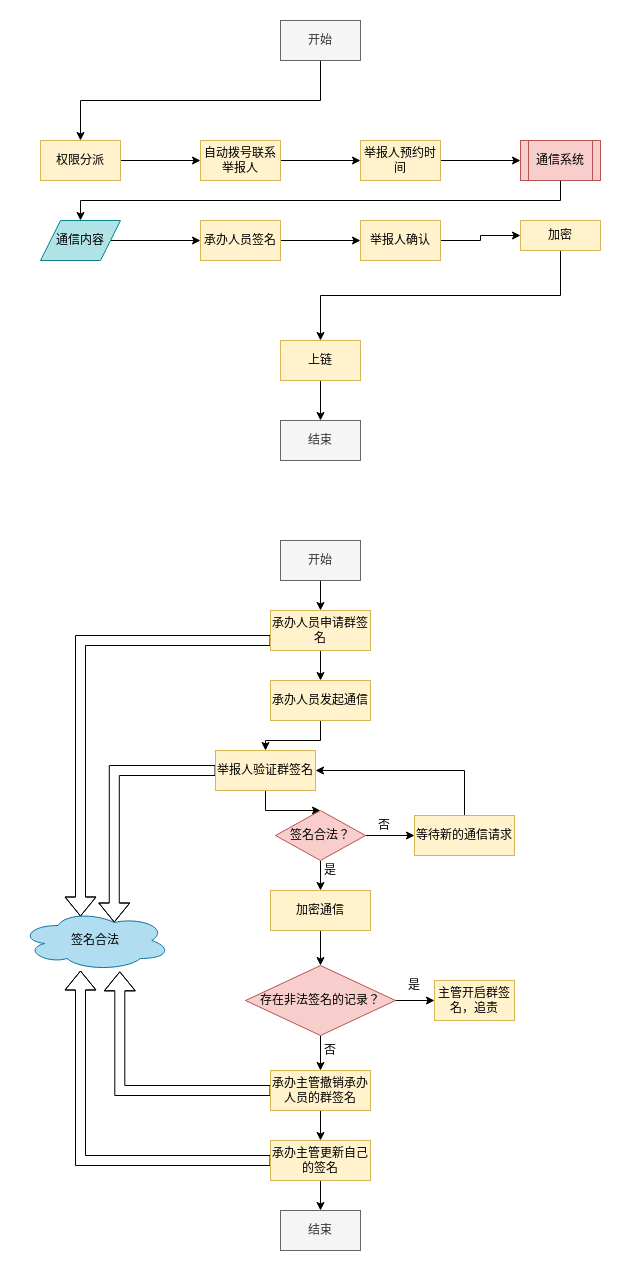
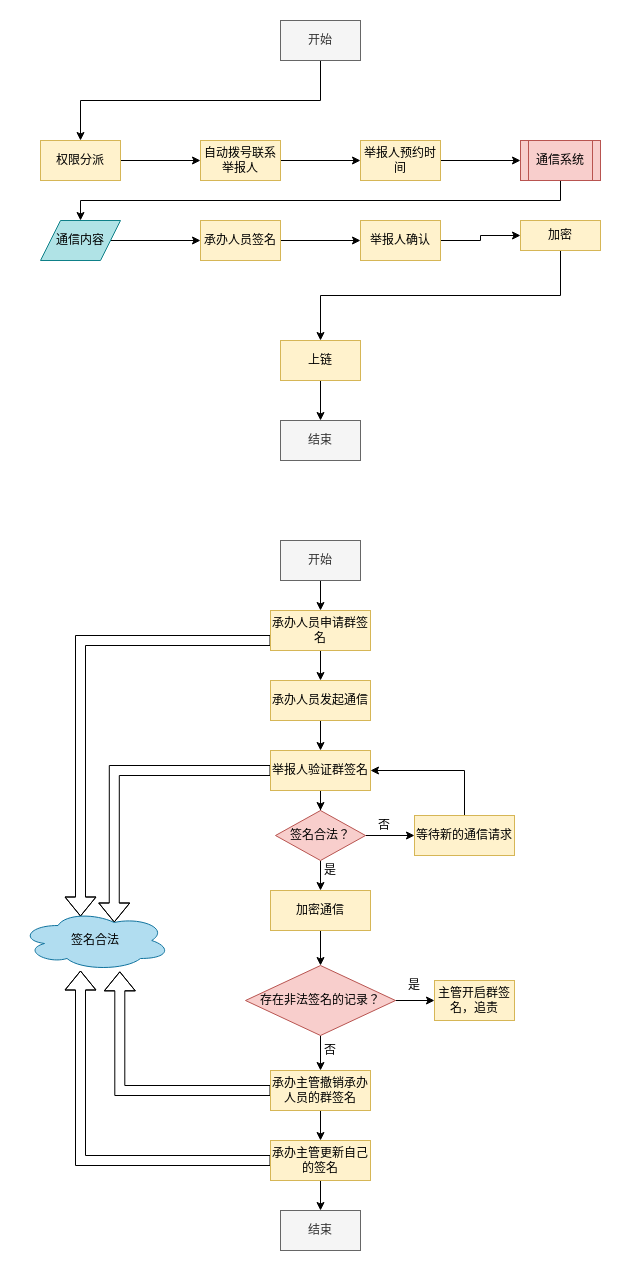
node "举报人验证群签名": moved (266, 771) -> (321, 771)
